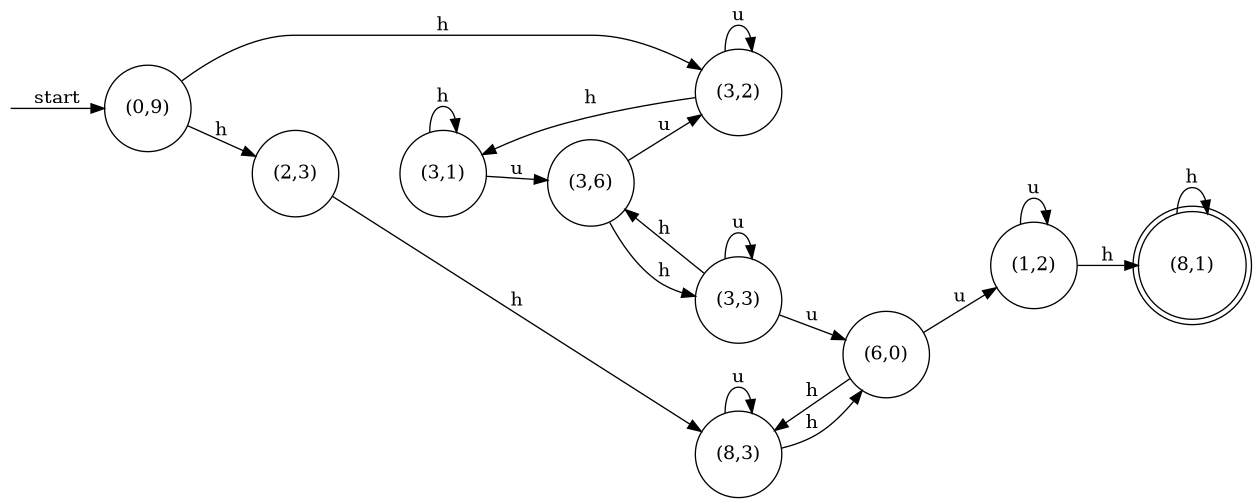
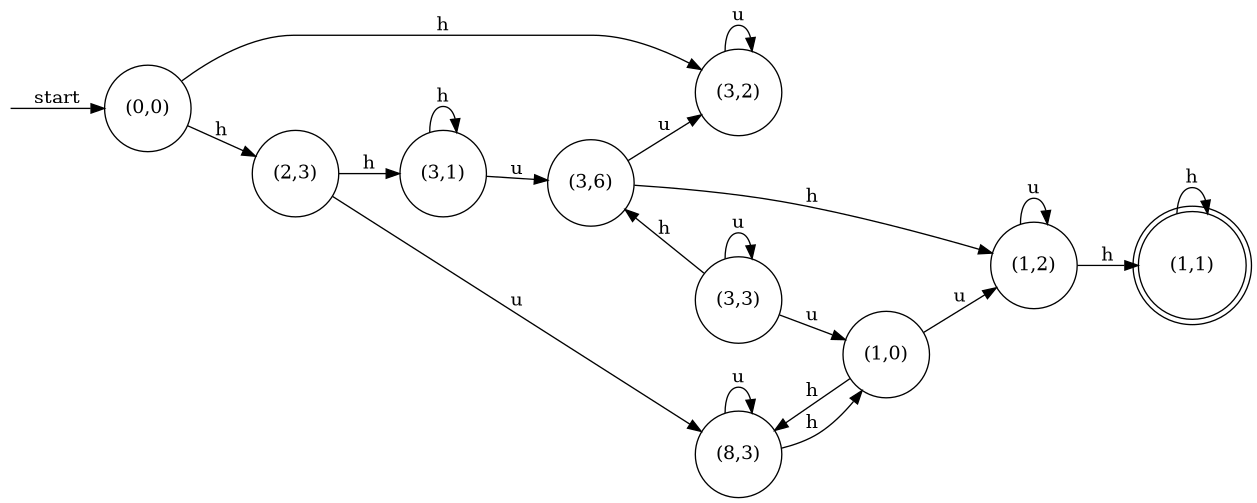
node "(0,9)": label "(0,9)" -> "(0,0)"
edge "(3,2)" -> "(3,1)": now "(2,3)" -> "(3,1)"
edge "(3,6)" -> "(3,3)": now "(3,6)" -> "(1,2)"
node "(8,1)": label "(8,1)" -> "(1,1)"
edge "(2,3)" -> "(8,3)": label "h" -> "u"
node "(6,0)": label "(6,0)" -> "(1,0)"
